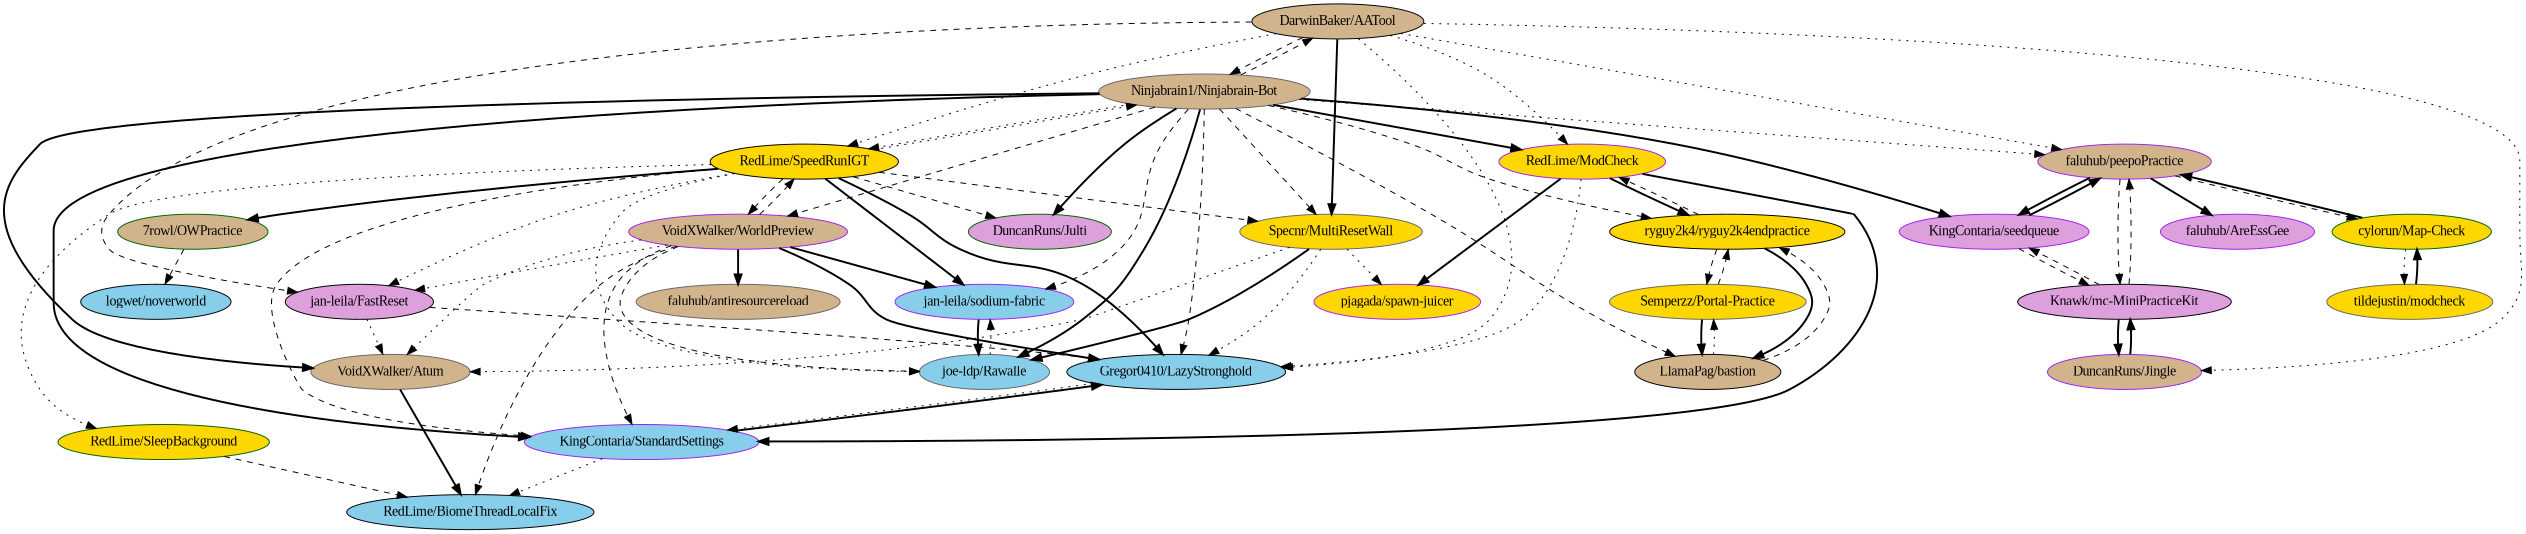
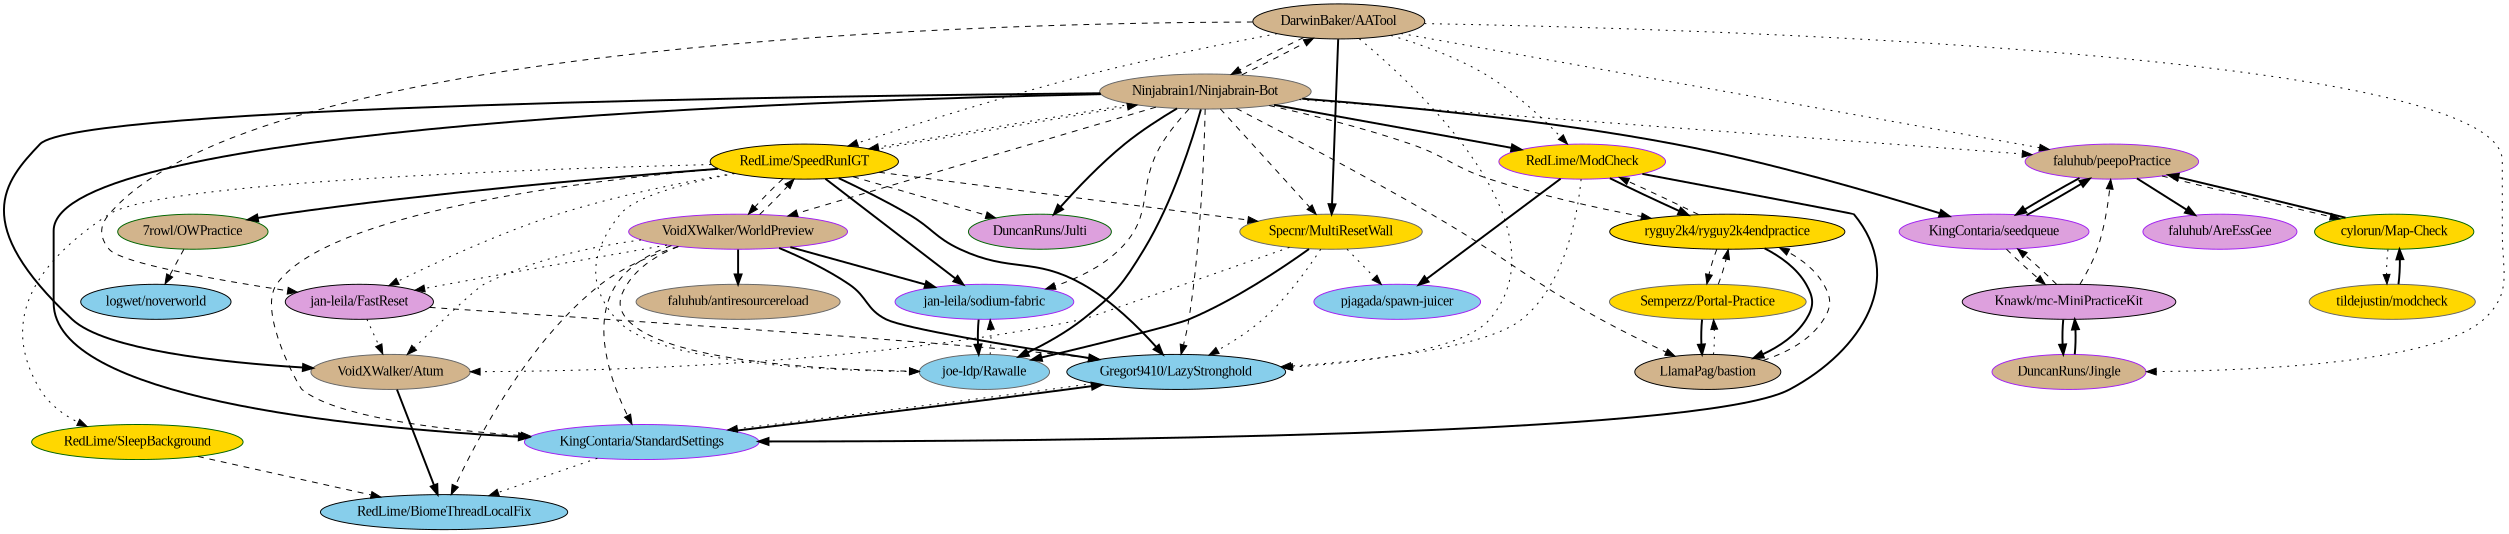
edge "faluhub/peepoPractice" -> "Knawk/mc-MiniPracticeKit": removed
node "pjagada/spawn-juicer": fillcolor gold -> skyblue
node "Gregor0410/LazyStronghold": label "Gregor0410/LazyStronghold" -> "Gregor9410/LazyStronghold"
